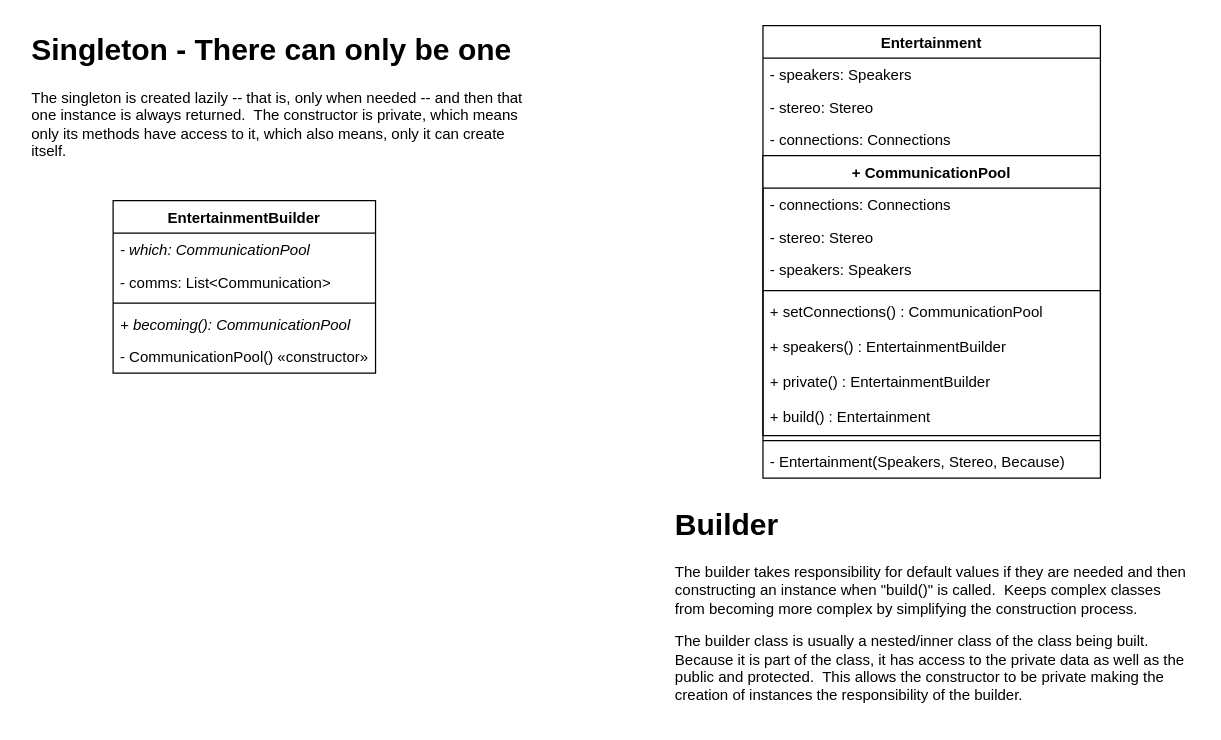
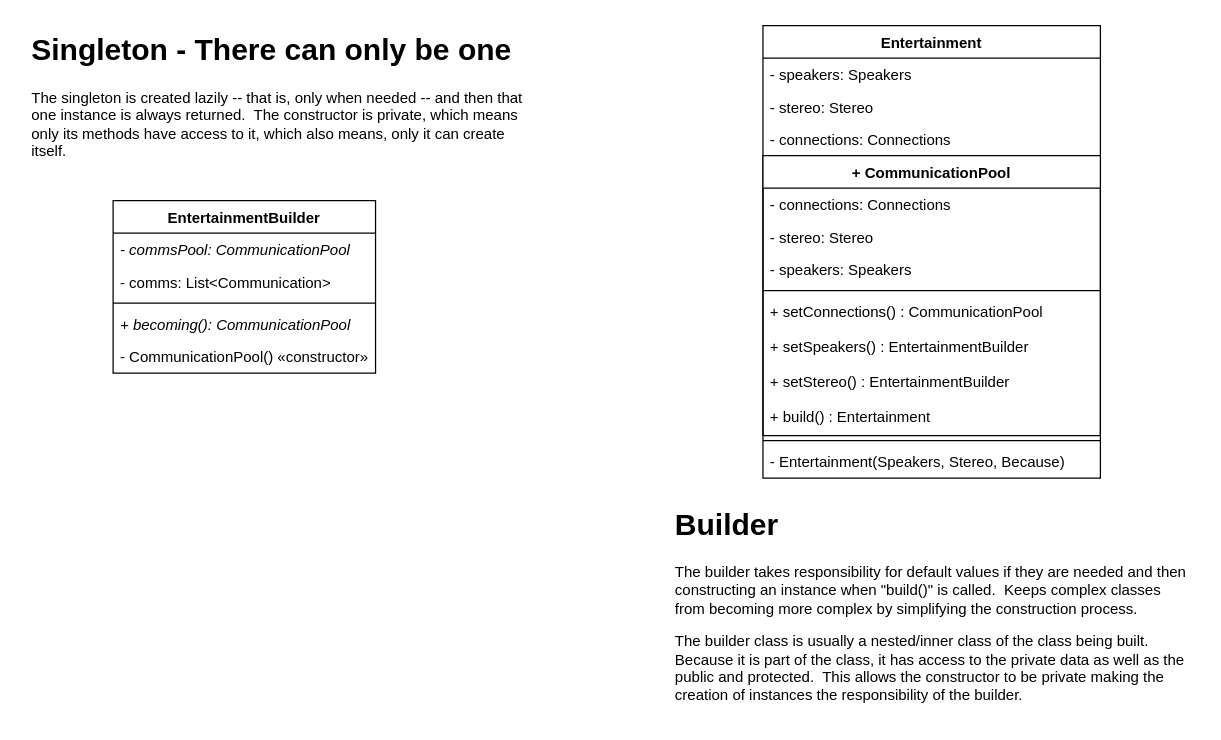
node "- which: CommunicationPool": label "- which: CommunicationPool" -> "- commsPool: CommunicationPool"
node "+ speakers() : EntertainmentBuilder": label "+ speakers() : EntertainmentBuilder" -> "+ setSpeakers() : EntertainmentBuilder"
node "+ private() : EntertainmentBuilder": label "+ private() : EntertainmentBuilder" -> "+ setStereo() : EntertainmentBuilder"
